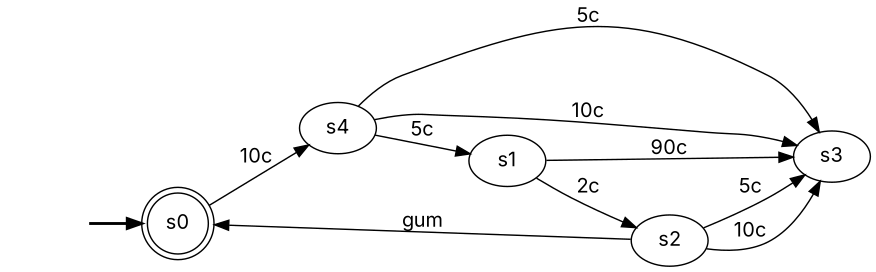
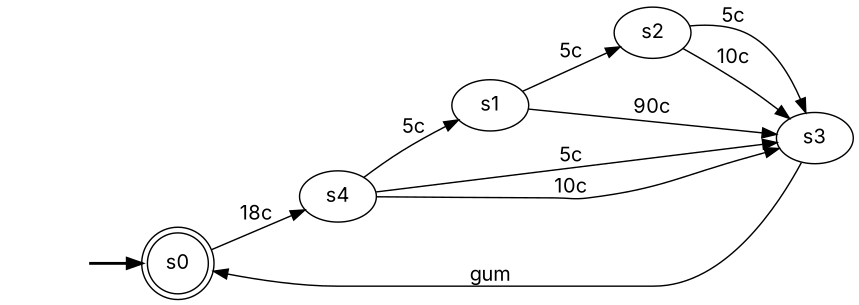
edge "s0" -> "s4": label "10c" -> "18c"
edge "s1" -> "s2": label "2c" -> "5c"
edge "s2" -> "s0": now "s3" -> "s0"
